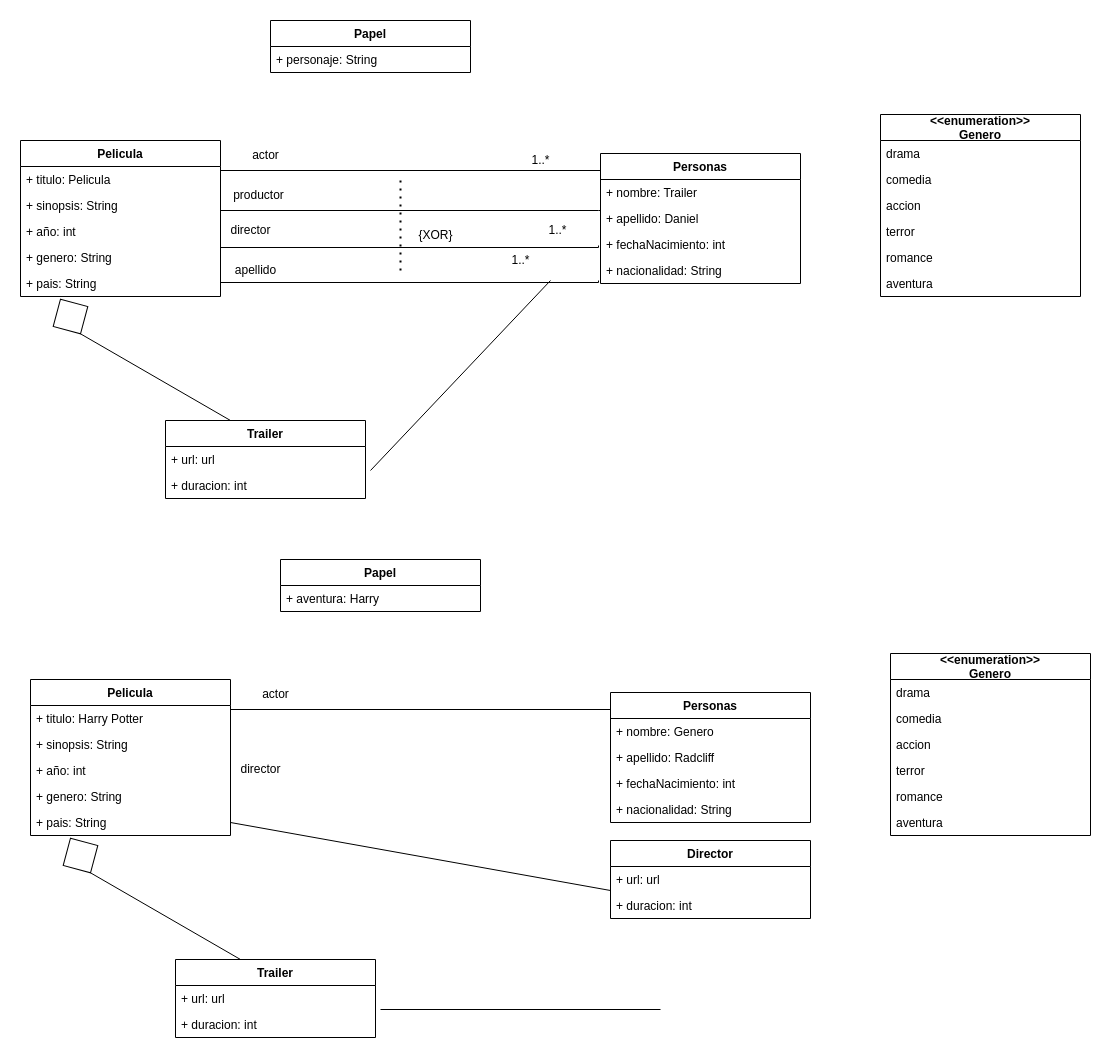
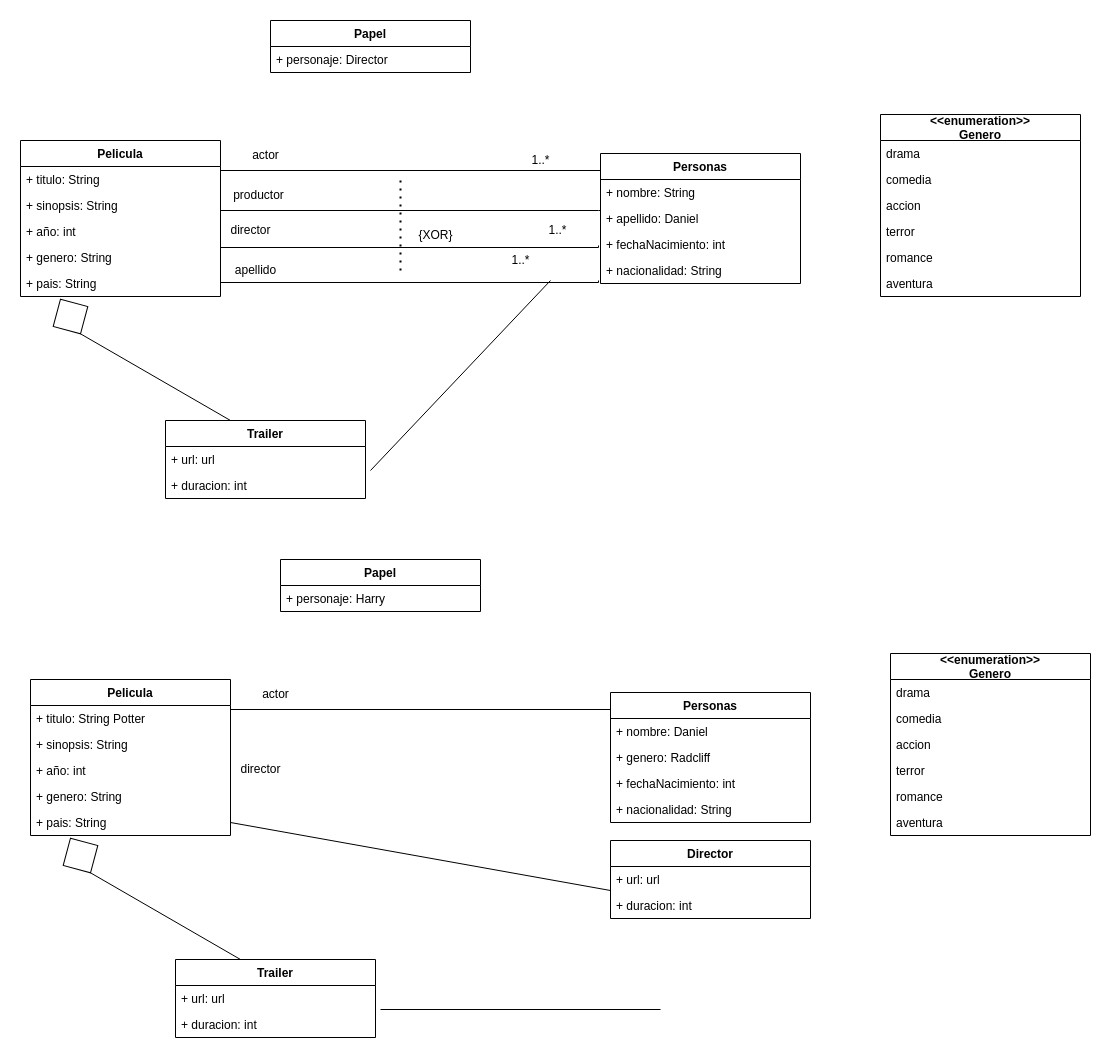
node "+ personaje: String": label "+ personaje: String" -> "+ personaje: Director"
node "+ titulo: Pelicula": label "+ titulo: Pelicula" -> "+ titulo: String"
node "+ nombre: Trailer": label "+ nombre: Trailer" -> "+ nombre: String"
node "+ aventura: Harry": label "+ aventura: Harry" -> "+ personaje: Harry"
node "+ titulo: Harry Potter": label "+ titulo: Harry Potter" -> "+ titulo: String Potter"
node "+ nombre: Genero": label "+ nombre: Genero" -> "+ nombre: Daniel"
node "+ apellido: Radcliff": label "+ apellido: Radcliff" -> "+ genero: Radcliff"
